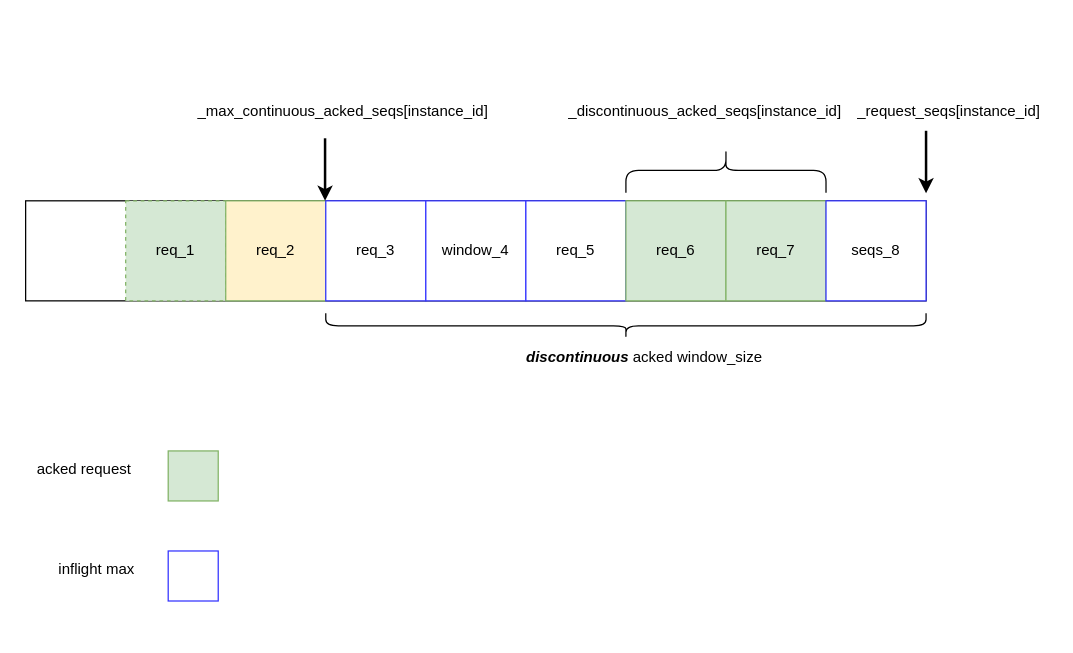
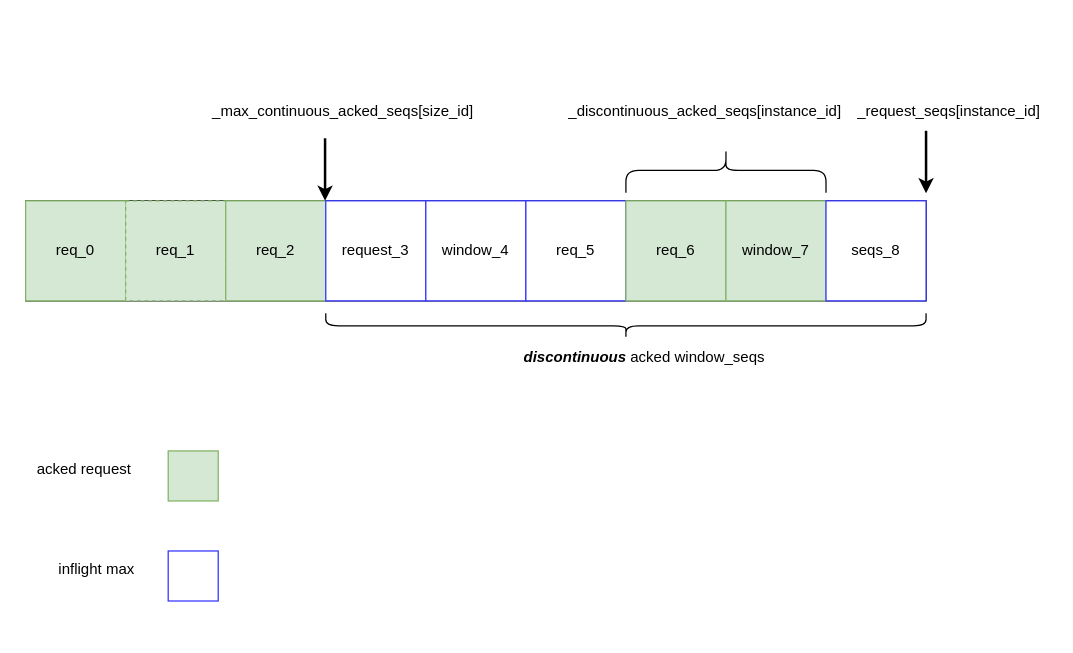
node "_max_continuous_acked_seqs[instance_id]": label "_max_continuous_acked_seqs[instance_id]" -> "_max_continuous_acked_seqs[size_id]"
node "req_0": added
node "req_2": fillcolor #fff2cc -> #d5e8d4
node "req_3": label "req_3" -> "request_3"
node "req_7": label "req_7" -> "window_7"
node "discontinuous acked window_size": label "discontinuous acked window_size" -> "discontinuous acked window_seqs"
